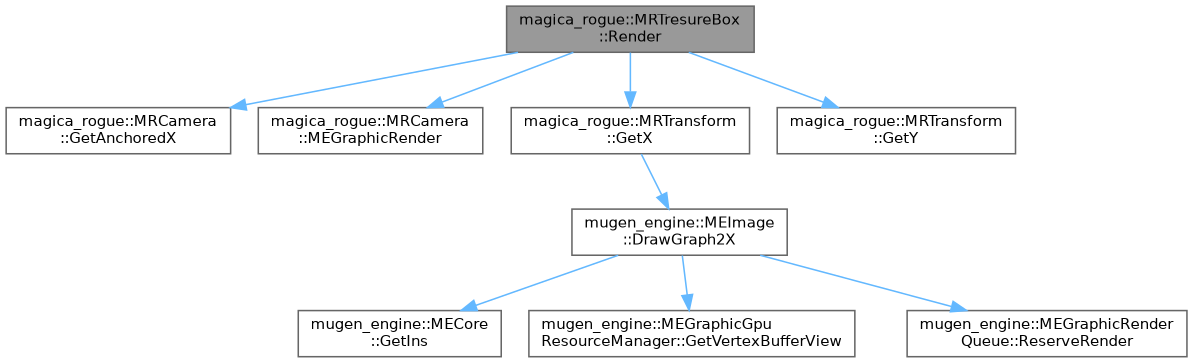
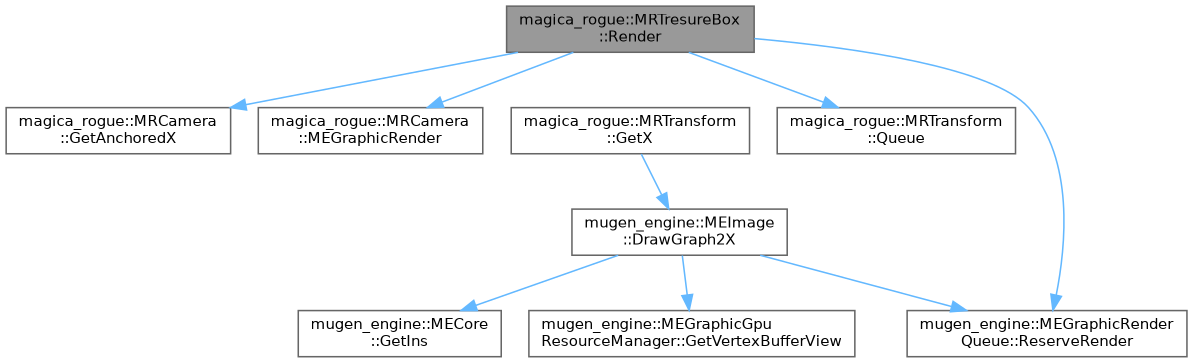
edge "magica_rogue::MRTresureBox ::Render" -> "magica_rogue::MRTransform ::GetX": now "magica_rogue::MRTresureBox ::Render" -> "mugen_engine::MEGraphicRender Queue::ReserveRender"
node "magica_rogue::MRTransform ::GetY": label "magica_rogue::MRTransform ::GetY" -> "magica_rogue::MRTransform ::Queue"
